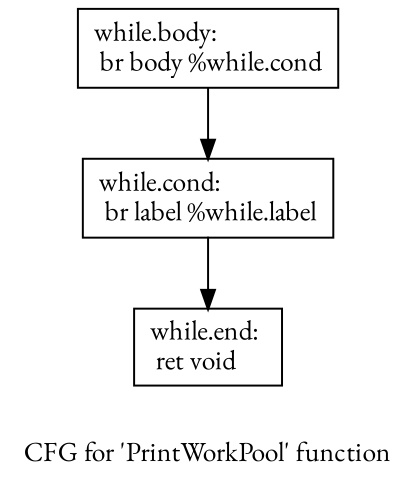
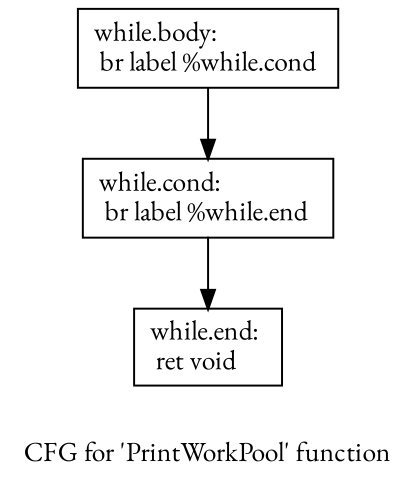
node "while.body:": text "br body %while.cond" -> "br label %while.cond"
node "while.cond:": text "br label %while.label" -> "br label %while.end"
